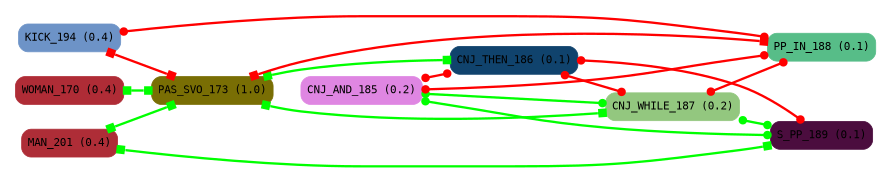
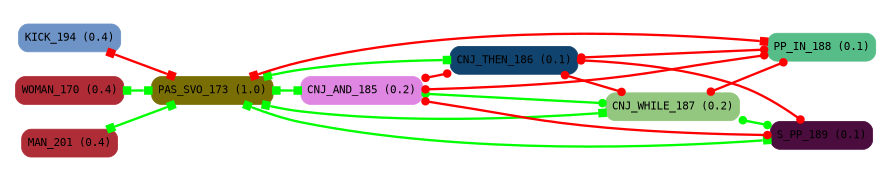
edge "KICK_194 (0.4)" -- "PP_IN_188 (0.1)": now "CNJ_THEN_186 (0.1)" -- "PP_IN_188 (0.1)"
edge "PAS_SVO_173 (1.0)" -- "CNJ_AND_185 (0.2)": added
edge "CNJ_AND_185 (0.2)" -- "S_PP_189 (0.1)": color green -> red
edge "S_PP_189 (0.1)" -- "MAN_201 (0.4)": now "S_PP_189 (0.1)" -- "PAS_SVO_173 (1.0)"
